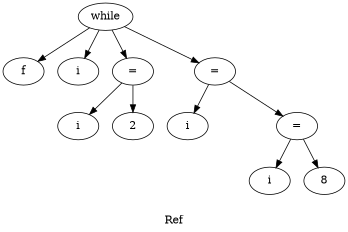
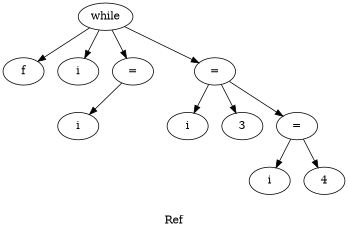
node "2": removed
node "3": added
node "8": label "8" -> "4"
